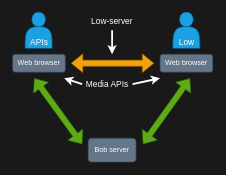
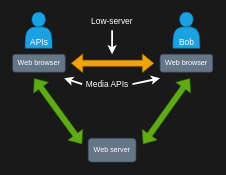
node "Low": label "Low" -> "Bob"
node "Bob server": label "Bob server" -> "Web server"
